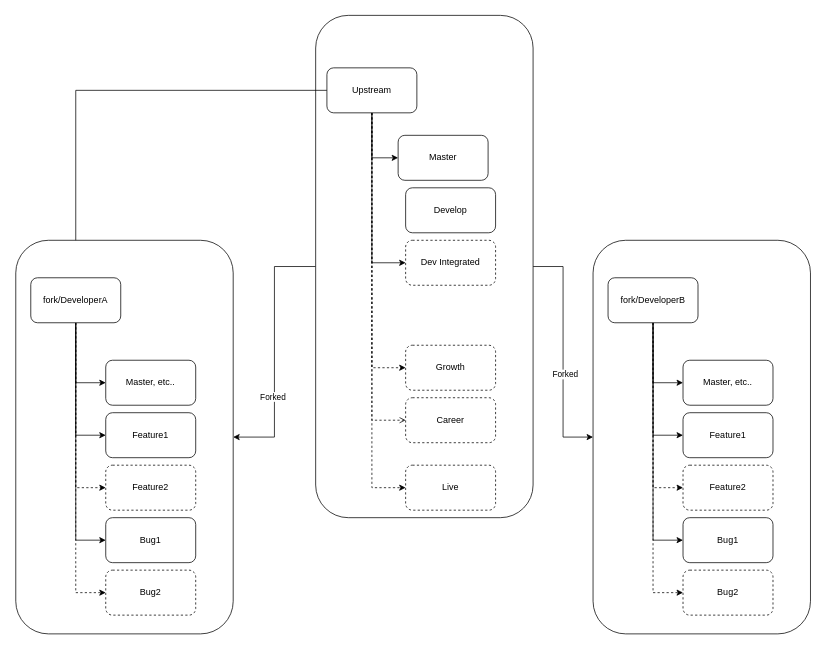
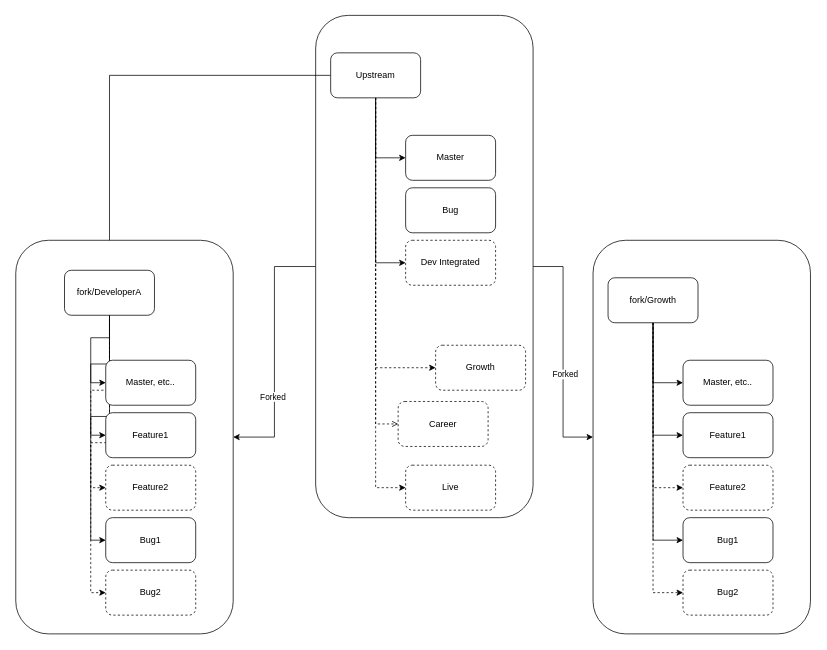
node "Upstream": moved (372, 90) -> (375, 75)
node "Master": moved (443, 158) -> (450, 158)
node "Develop": label "Develop" -> "Bug"
node "fork/DeveloperA": moved (75, 300) -> (109, 293)
node "fork/DeveloperB": label "fork/DeveloperB" -> "fork/Growth"
node "Growth": moved (450, 368) -> (480, 368)
node "Career": moved (450, 420) -> (443, 424)
